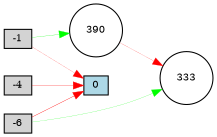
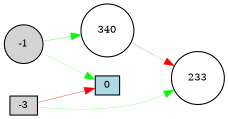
node "390": label "390" -> "340"
node "-1": shape box -> circle
edge "-1" -> "0": color red -> green
node "333": label "333" -> "233"
node "-4": removed
node "-6": label "-6" -> "-3"
